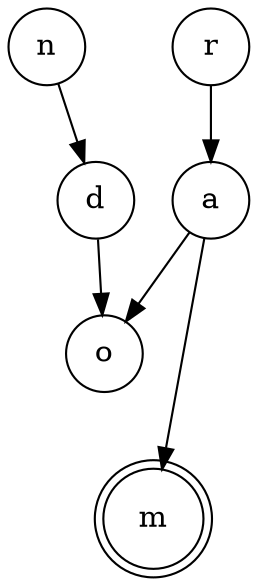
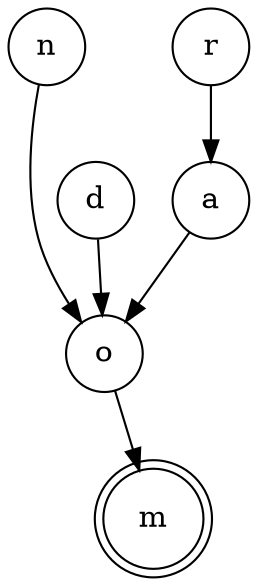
edge "n" -> "d": now "n" -> "o"
edge "a" -> "m": now "o" -> "m"
